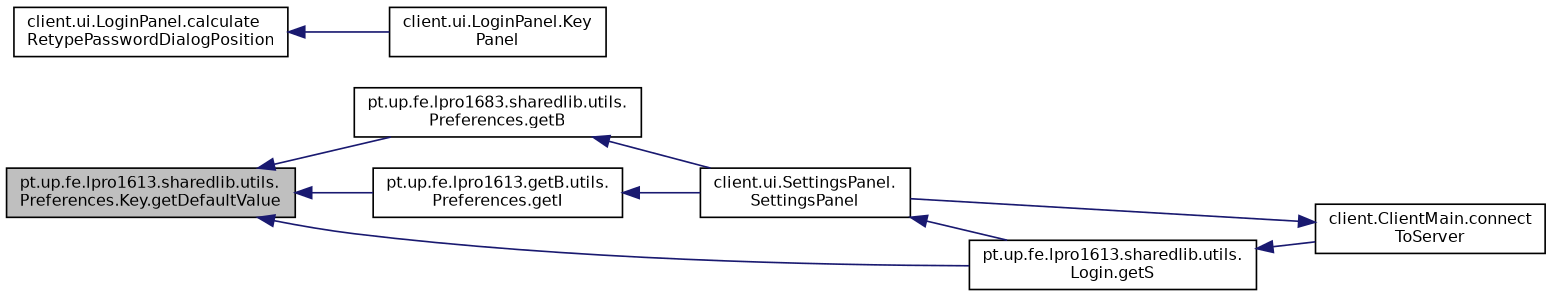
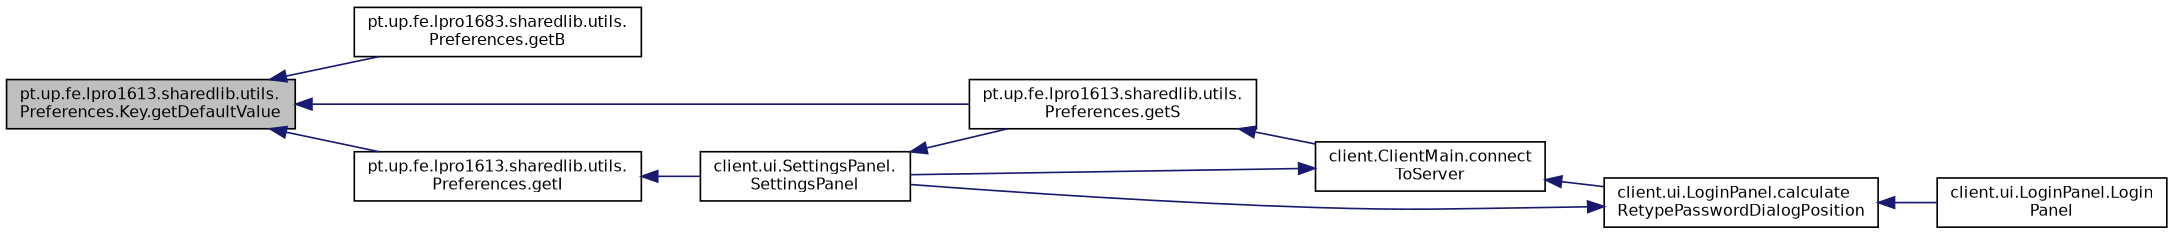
node "client.ui.LoginPanel.Key Panel": label "client.ui.LoginPanel.Key Panel" -> "client.ui.LoginPanel.Login Panel"
edge "client.ui.SettingsPanel. SettingsPanel" -> "pt.up.fe.lpro1683.sharedlib.utils. Preferences.getB": now "client.ui.SettingsPanel. SettingsPanel" -> "client.ui.LoginPanel.calculate RetypePasswordDialogPosition"
edge "client.ui.LoginPanel.calculate RetypePasswordDialogPosition" -> "client.ClientMain.connect ToServer": added
node "pt.up.fe.lpro1613.getB.utils. Preferences.getI": label "pt.up.fe.lpro1613.getB.utils. Preferences.getI" -> "pt.up.fe.lpro1613.sharedlib.utils. Preferences.getI"
node "pt.up.fe.lpro1613.sharedlib.utils. Login.getS": label "pt.up.fe.lpro1613.sharedlib.utils. Login.getS" -> "pt.up.fe.lpro1613.sharedlib.utils. Preferences.getS"
